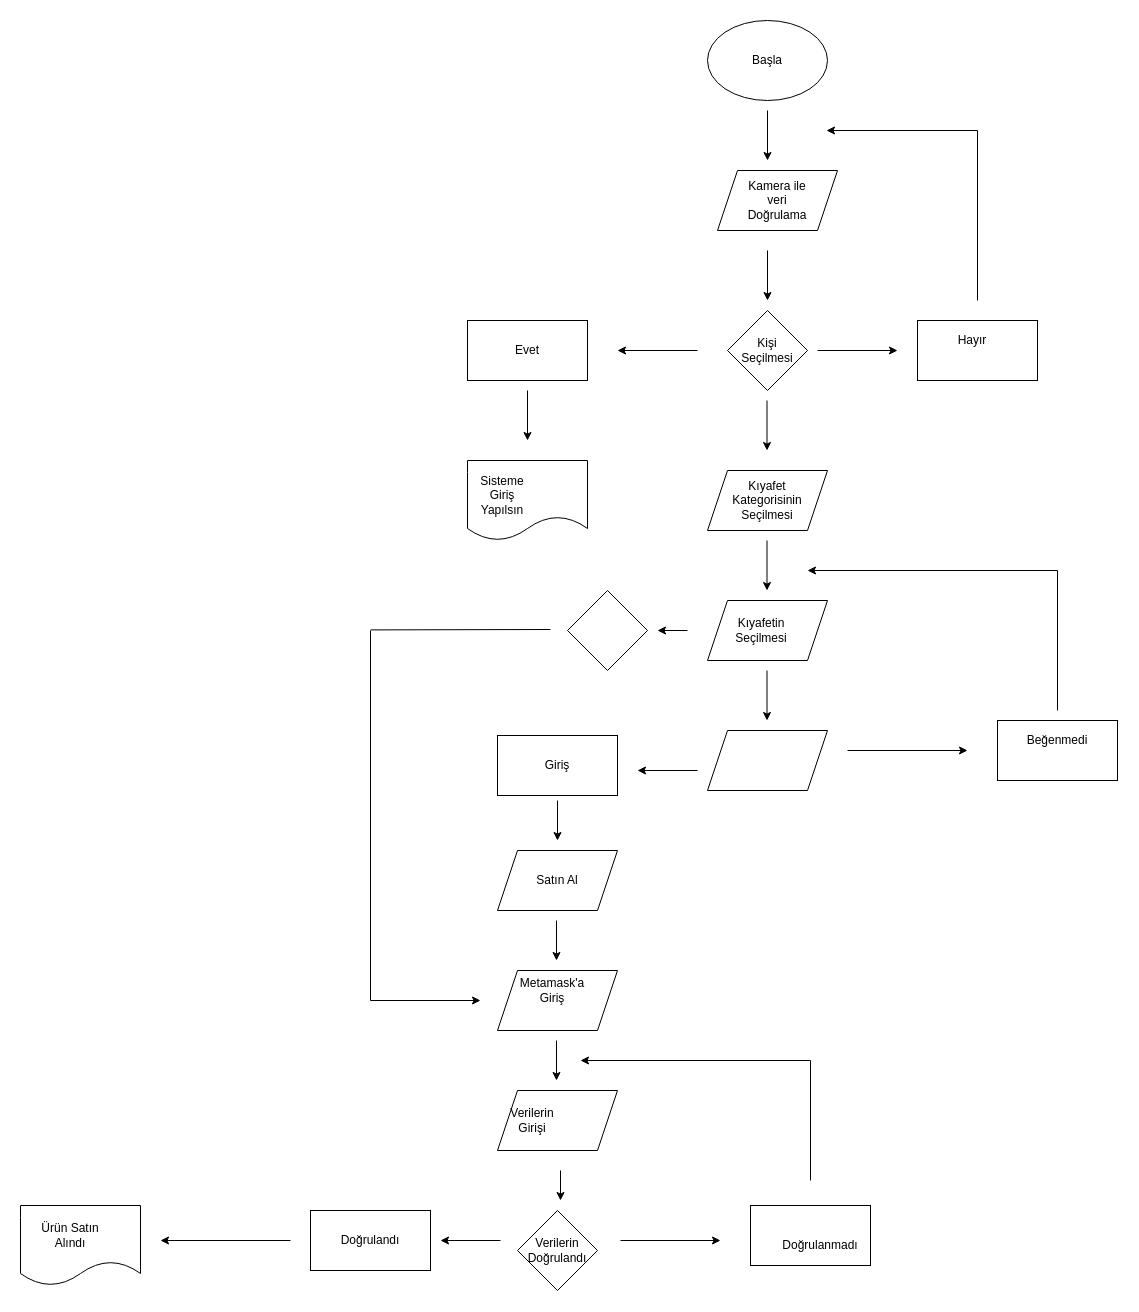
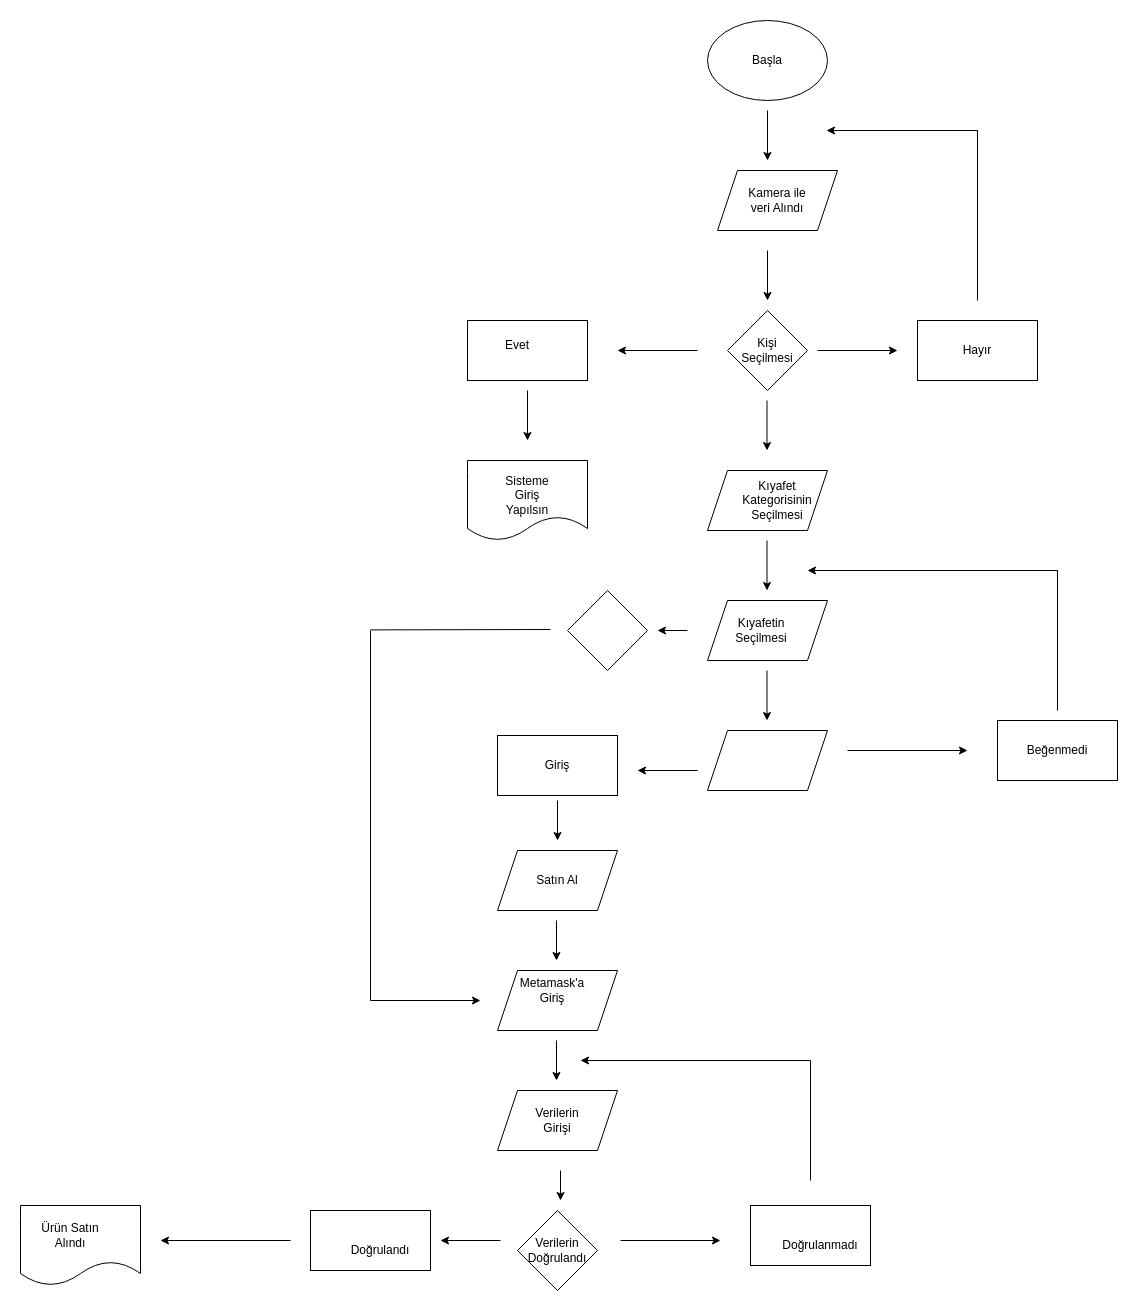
node "Kamera ile veri Doğrulama": label "Kamera ile veri Doğrulama" -> "Kamera ile veri Alındı"
node "Hayır": moved (973, 341) -> (978, 351)
node "Evet": moved (528, 351) -> (518, 346)
node "Sisteme Giriş Yapılsın": moved (503, 496) -> (528, 496)
node "Kıyafet Kategorisinin Seçilmesi": moved (768, 501) -> (778, 501)
node "Beğenmedi": moved (1058, 741) -> (1058, 751)
node "Verilerin Girişi": moved (533, 1121) -> (558, 1121)
node "Doğrulandı": moved (371, 1241) -> (381, 1251)
